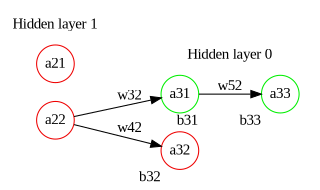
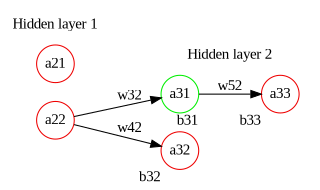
cluster "Hidden layer 0": label "Hidden layer 0" -> "Hidden layer 2"
node "a33 b33": color green2 -> red2
